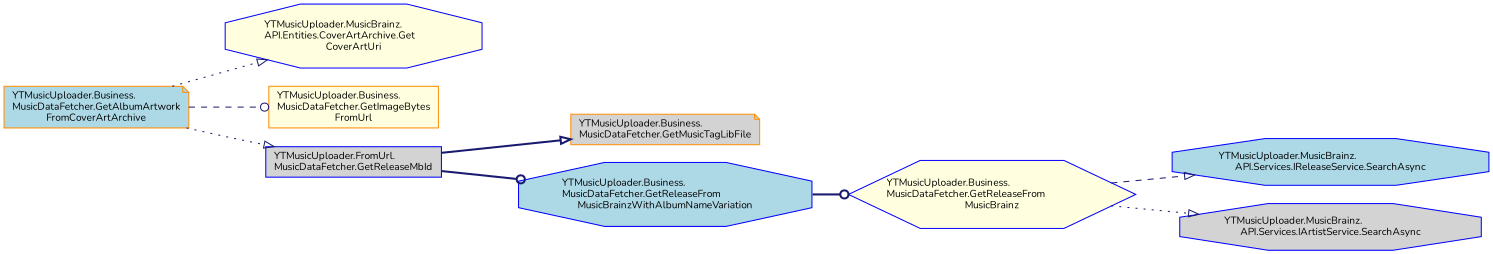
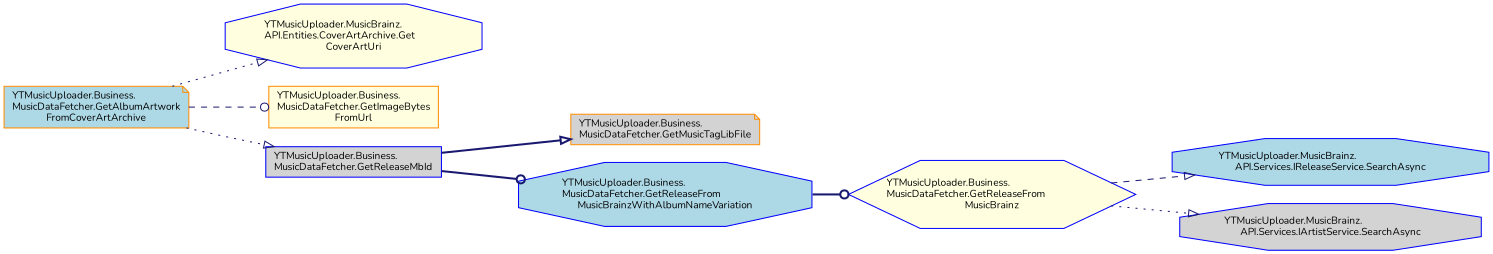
node "YTMusicUploader.FromUrl. MusicDataFetcher.GetReleaseMbId": label "YTMusicUploader.FromUrl. MusicDataFetcher.GetReleaseMbId" -> "YTMusicUploader.Business. MusicDataFetcher.GetReleaseMbId"
